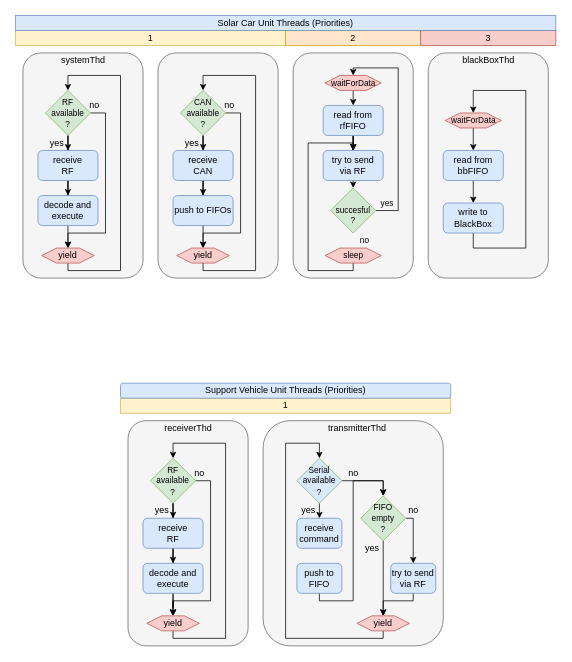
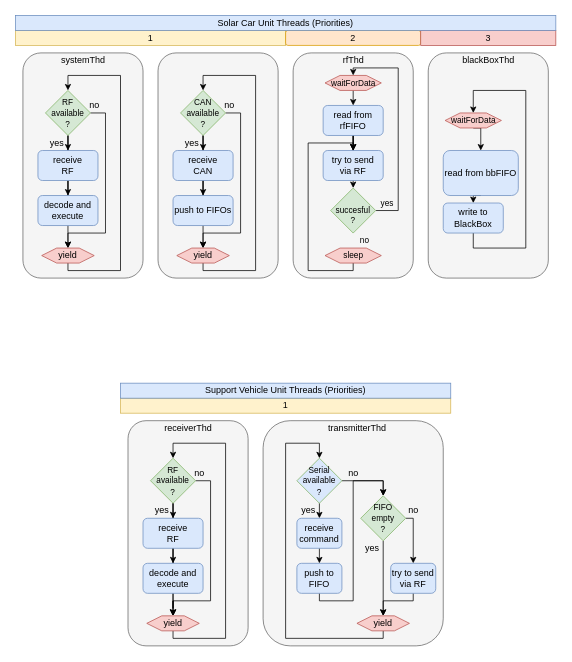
node "2": shape rectangle -> rounded rectangle
node "rfThd": added
node "read from bbFIFO": size 60x30 -> 75x45
node "Support Vehicle Unit Threads (Priorities)": shape rounded rectangle -> rectangle
edge "receive command" -> "push to FIFO": added
